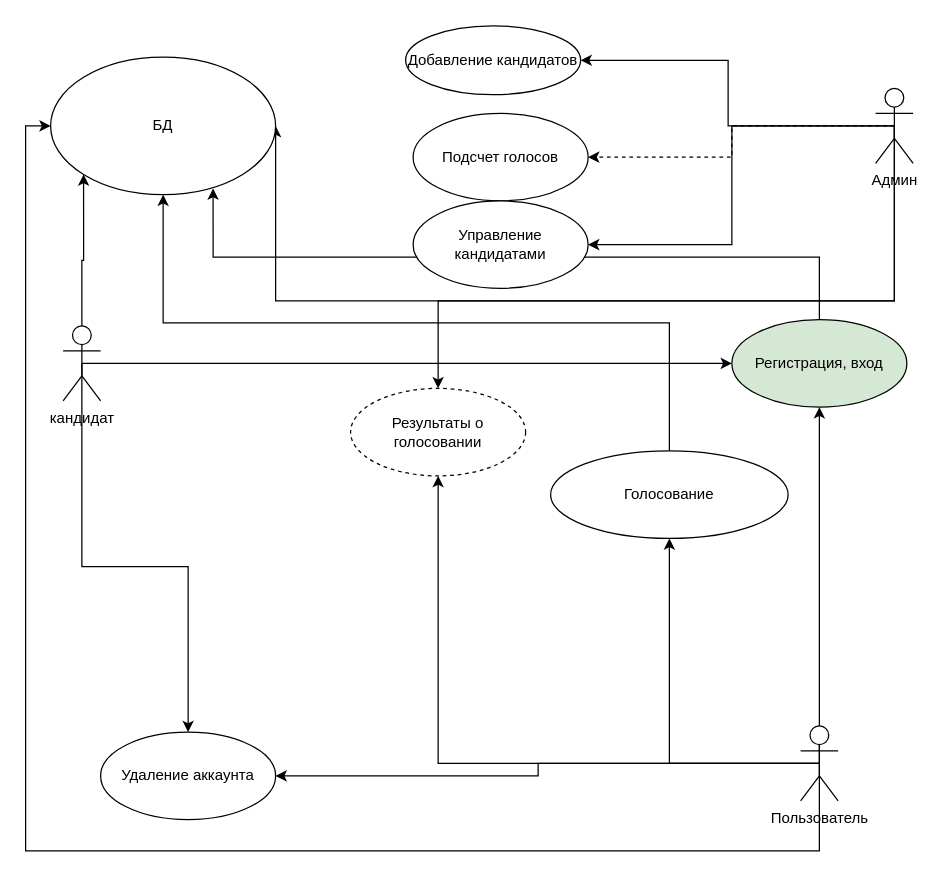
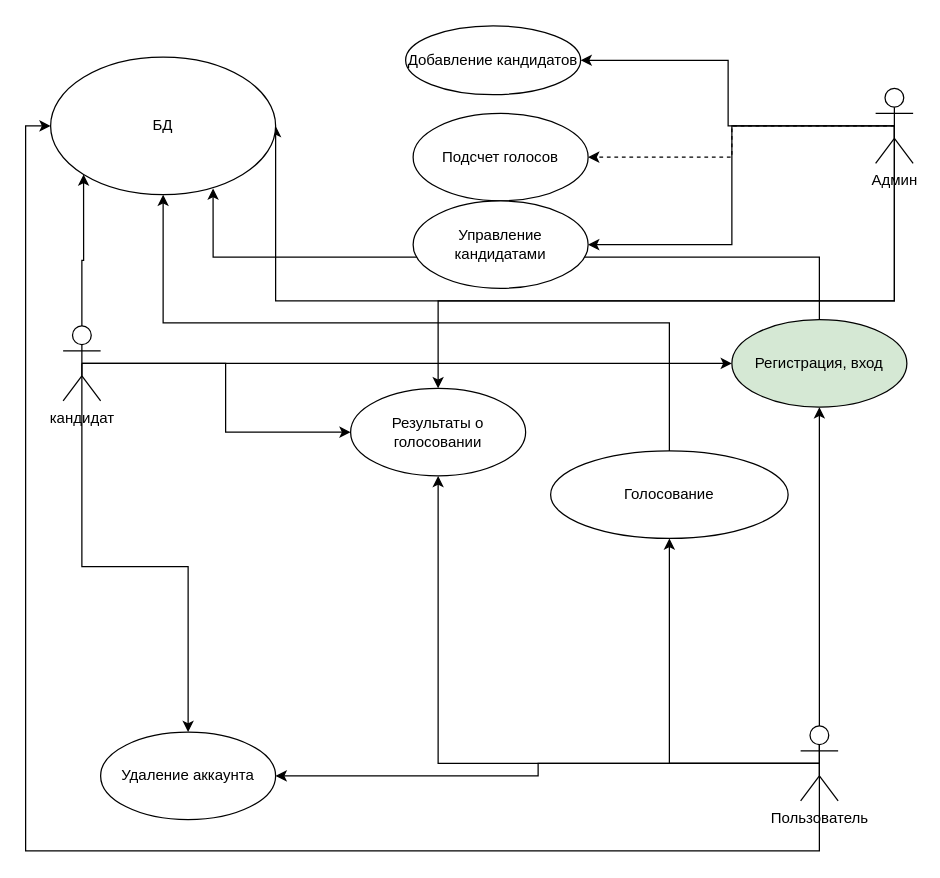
edge "кандидат" -> "Результаты о голосовании": added
node "Результаты о голосовании": style dashed -> solid
